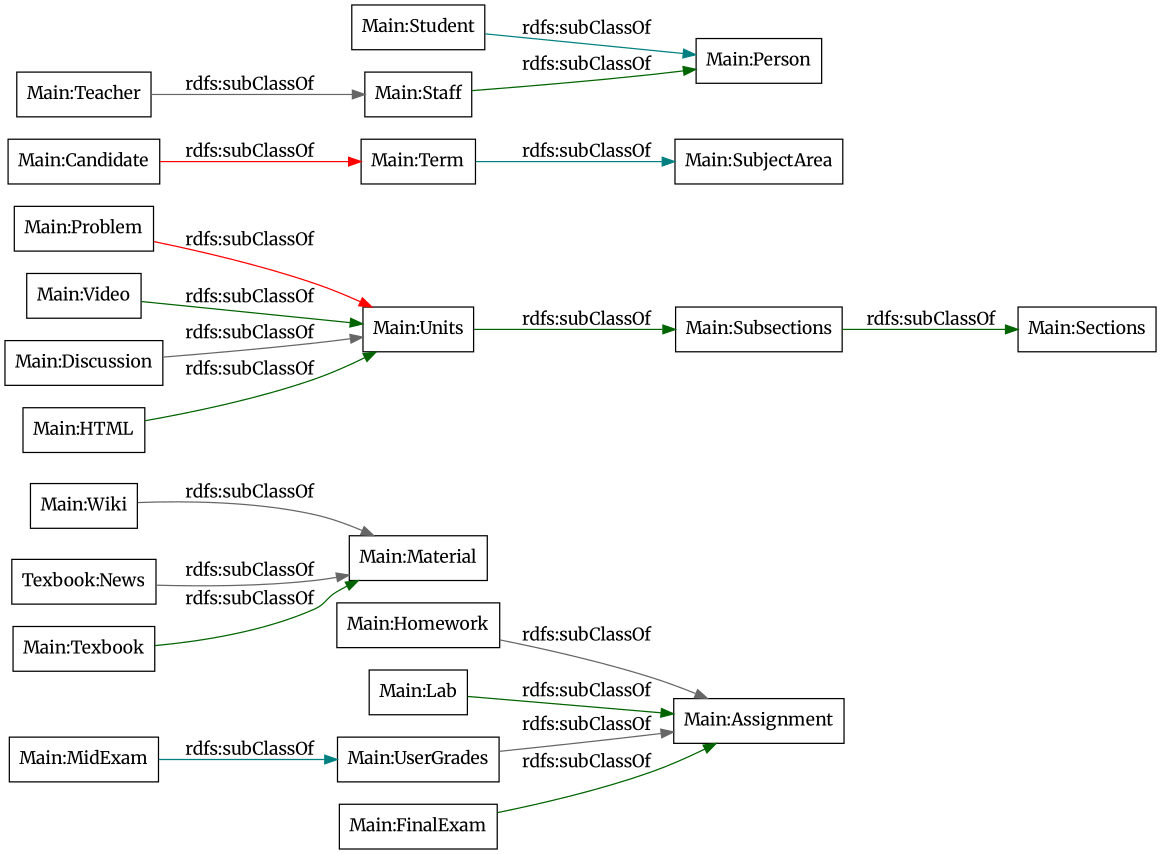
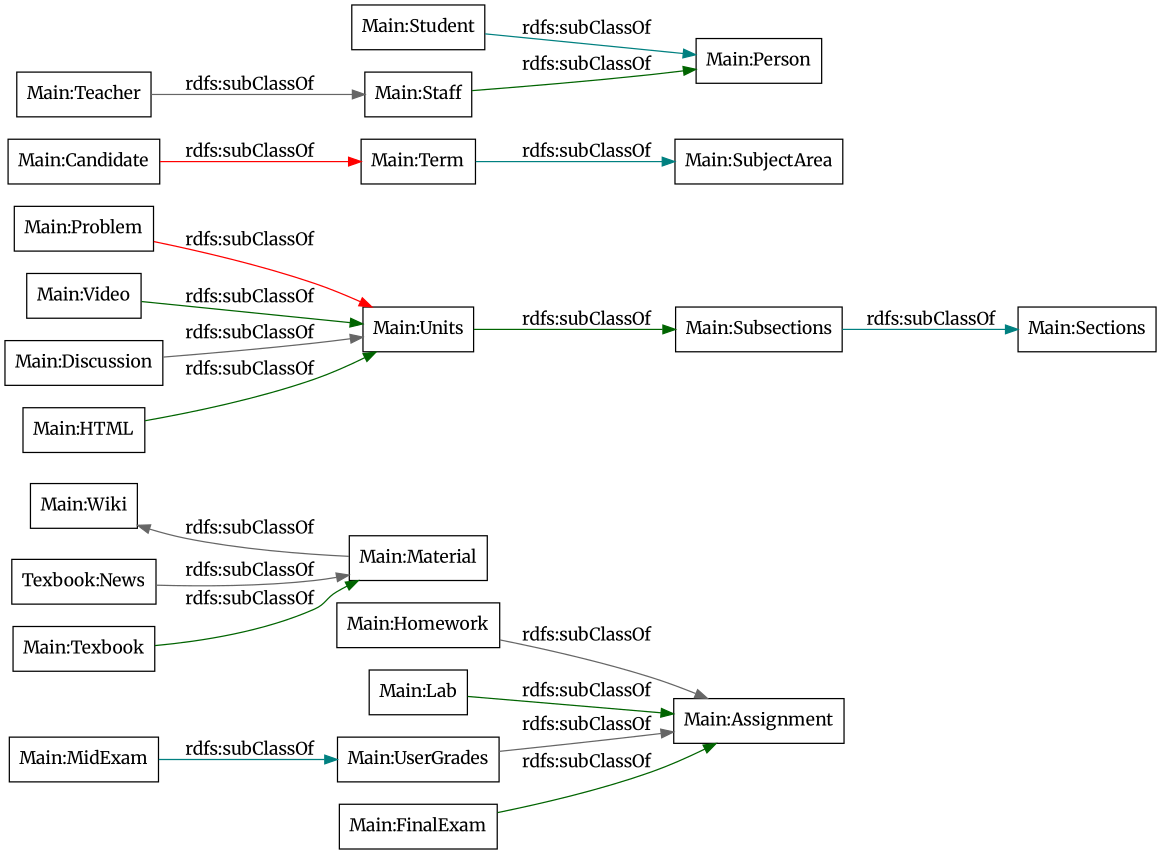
edge "Main:Subsections" -> "Main:Sections": color darkgreen -> teal
edge "Main:Wiki" -> "Main:Material": reversed
